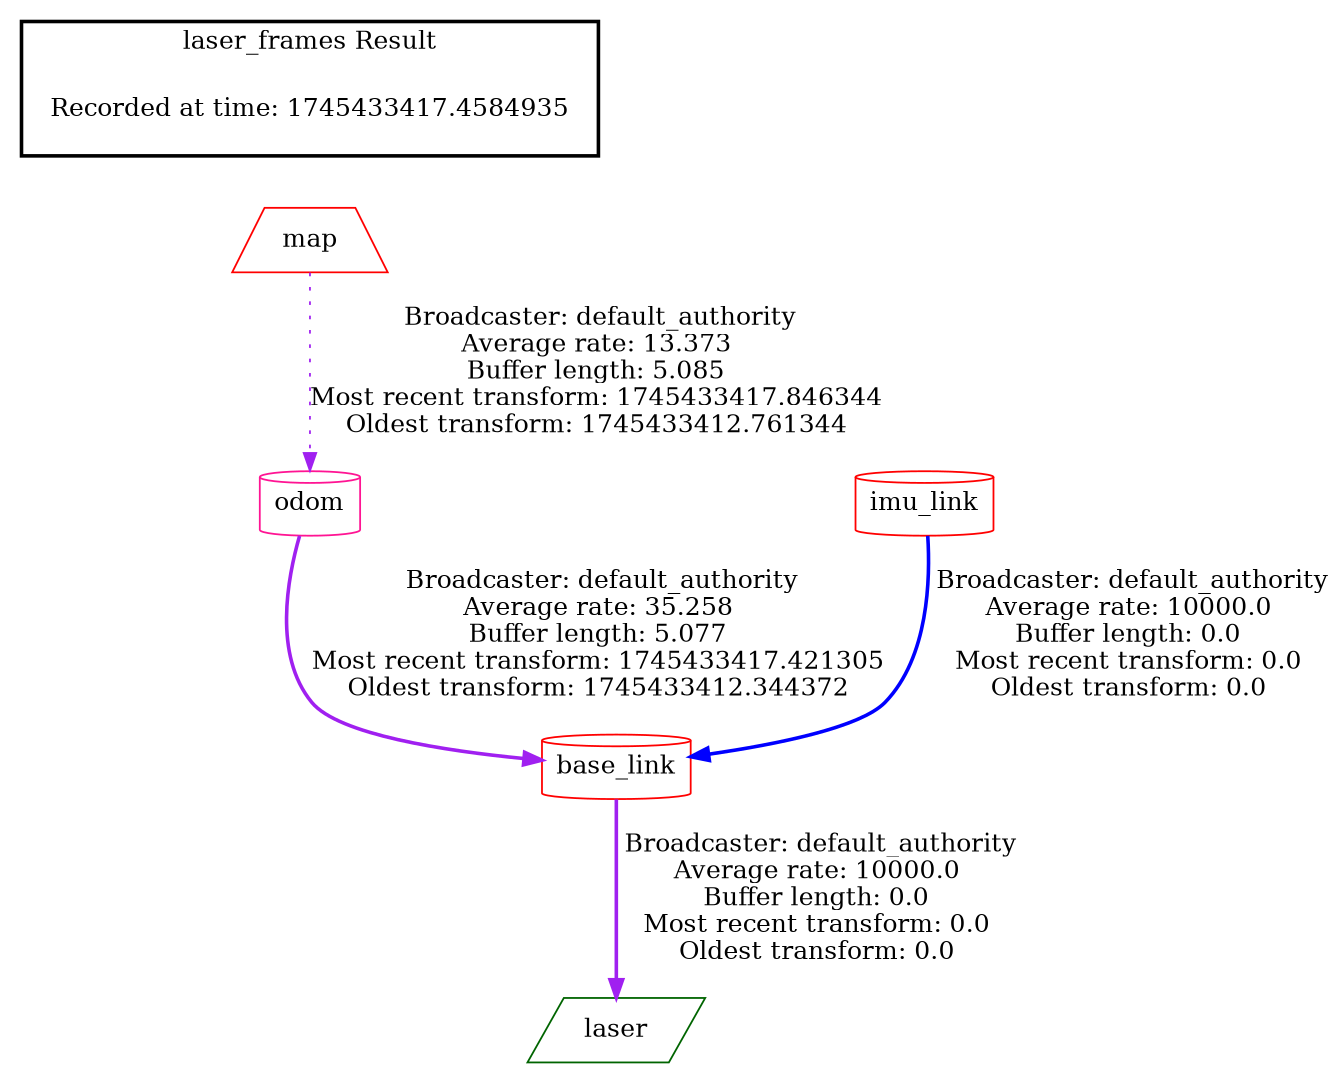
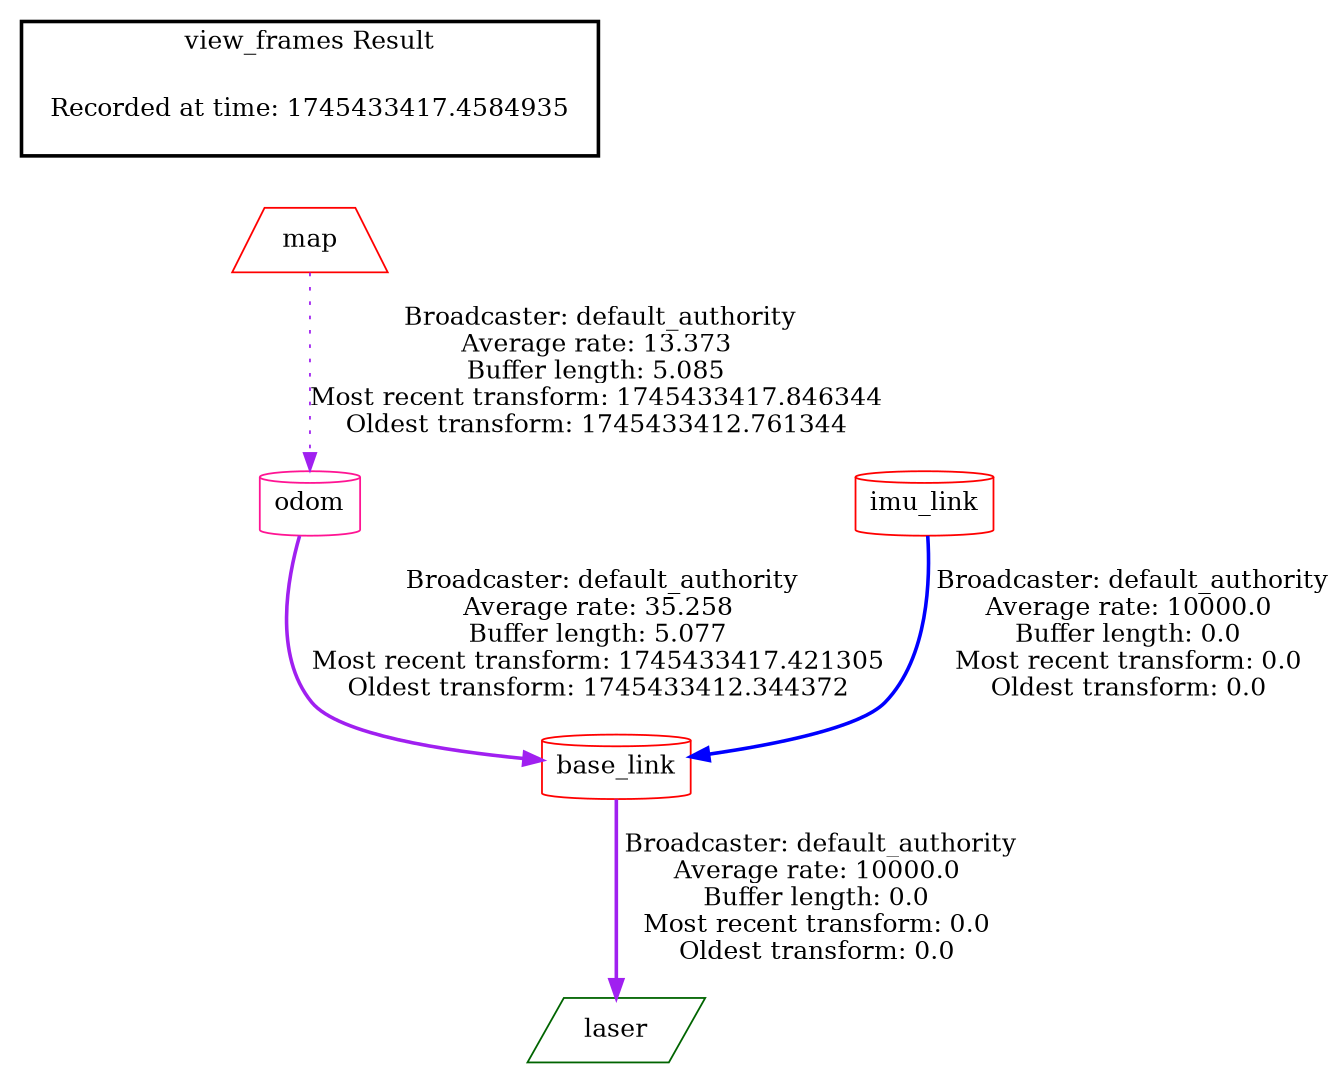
cluster "laser_frames Result": label "laser_frames Result" -> "view_frames Result"
